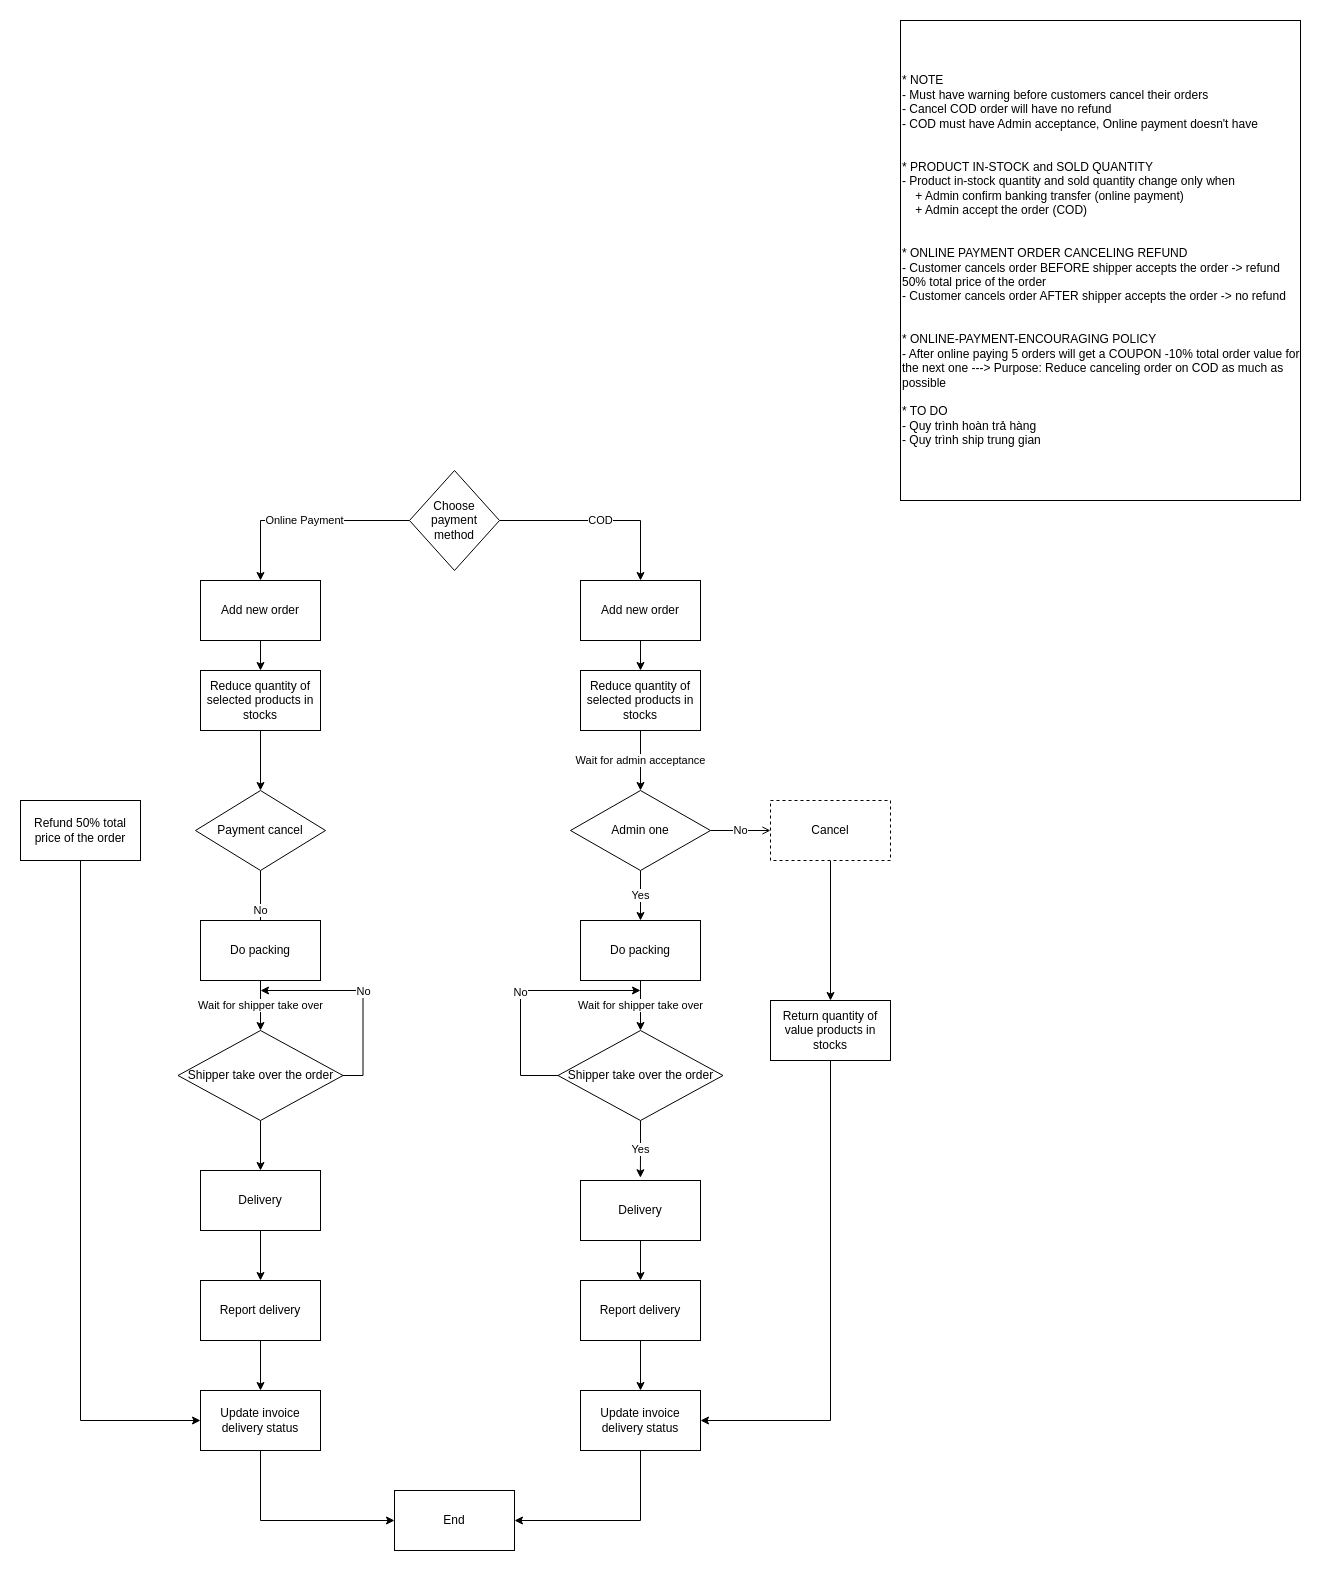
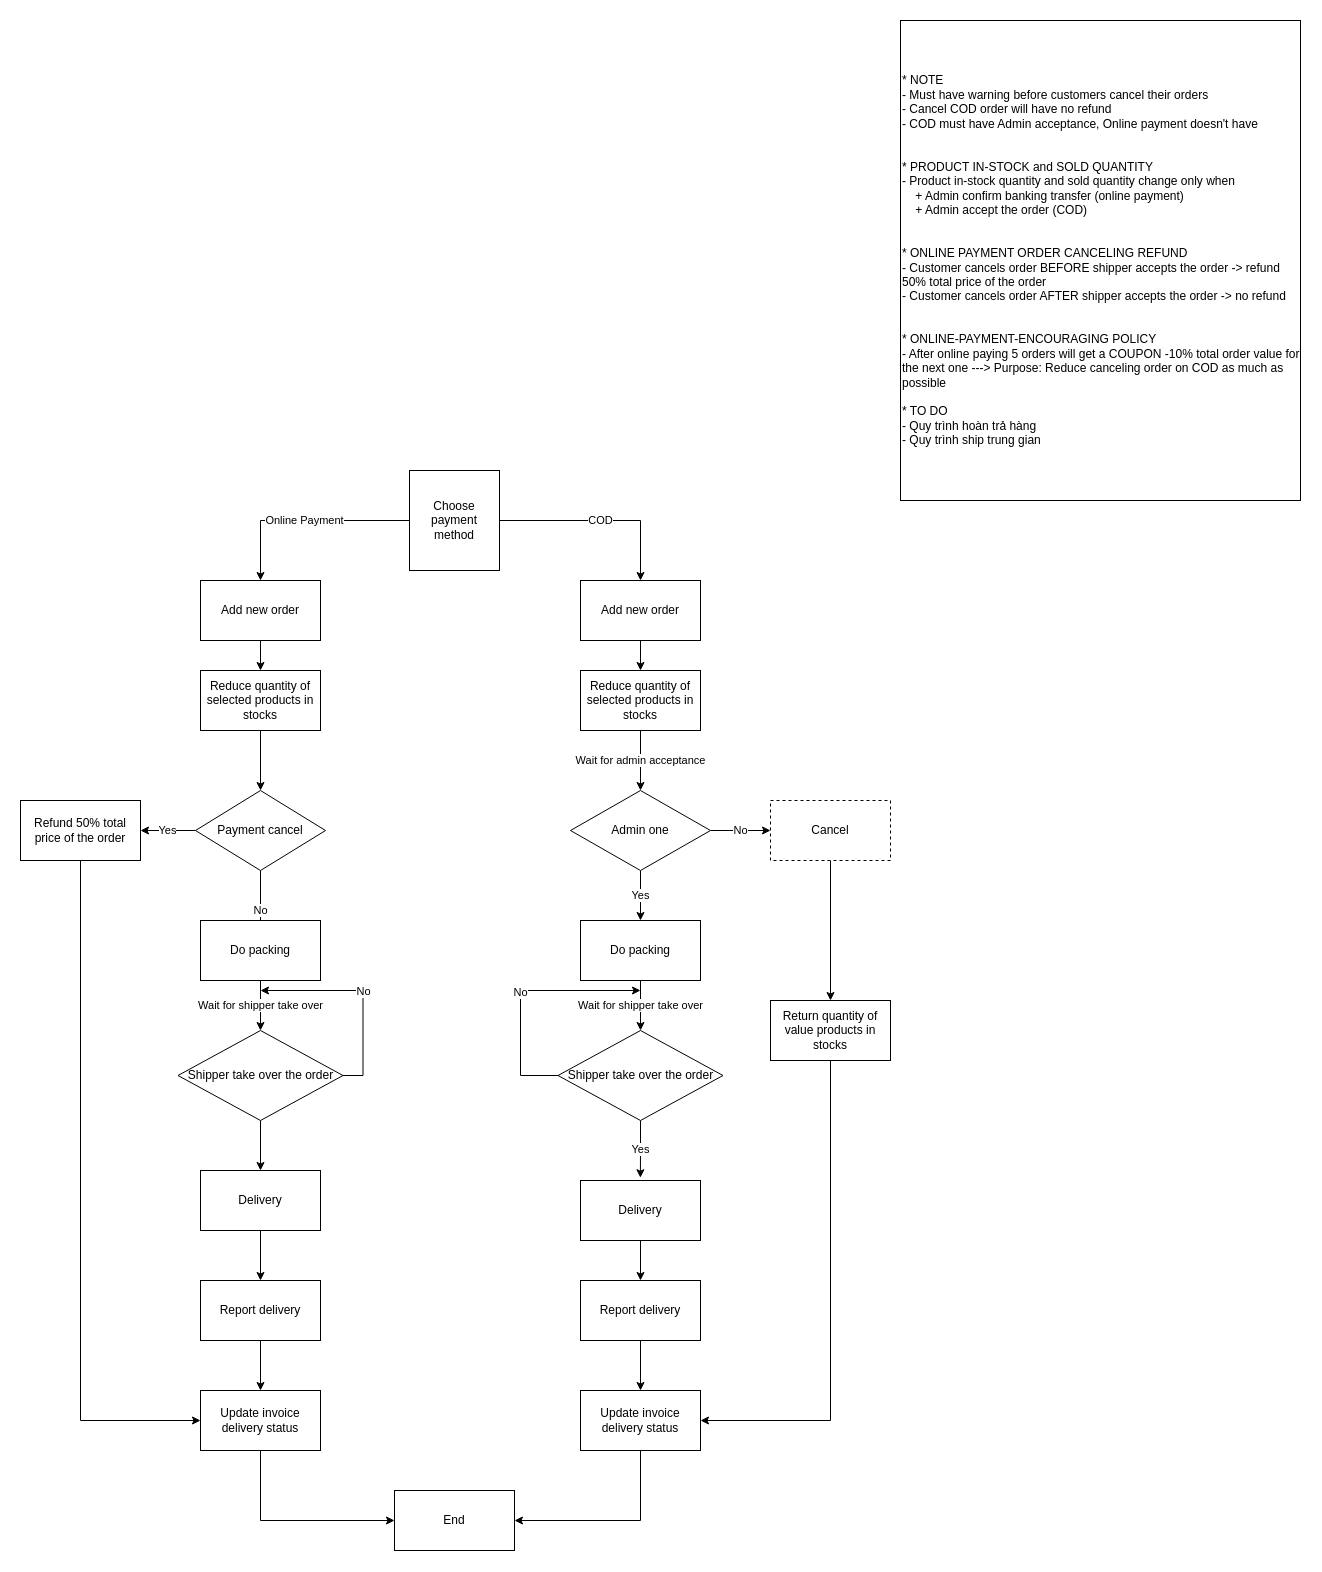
node "Choose payment method": shape diamond -> rectangle
edge "Payment cancel" -> "Refund 50% total price of the order": added, label "Yes"
edge "Admin one" -> "Cancel": arrowhead open -> classic
